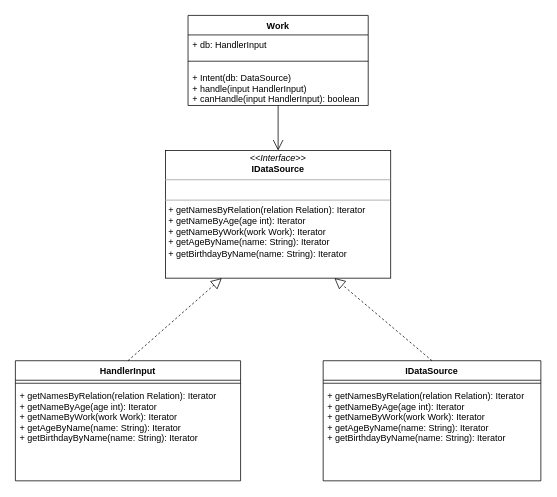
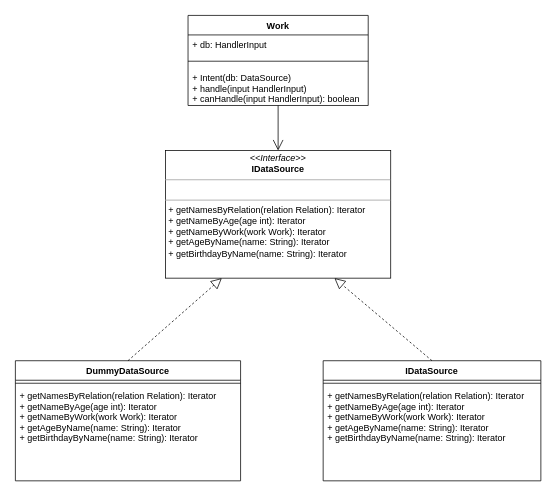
node "HandlerInput": label "HandlerInput" -> "DummyDataSource"
